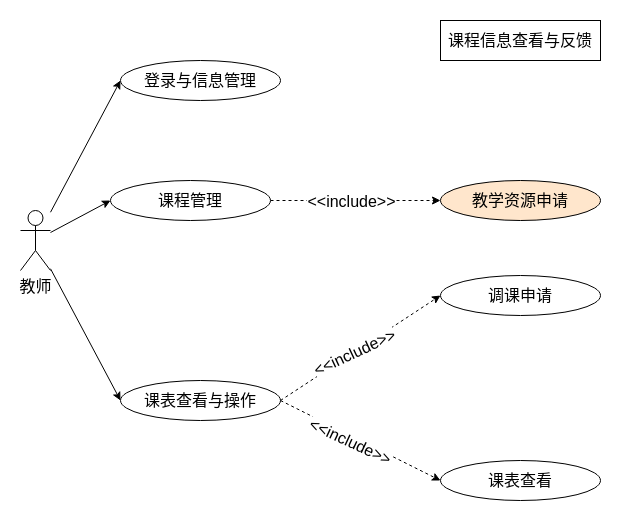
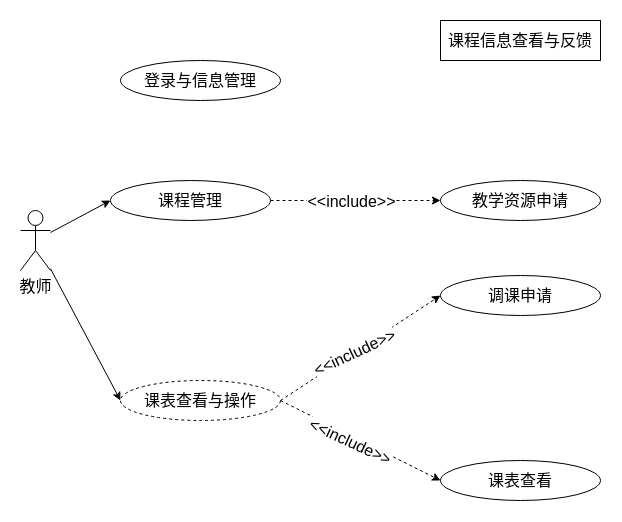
edge "教师" -> "登录与信息管理": removed
node "教学资源申请": fillcolor #ffe6cc -> #ffffff
node "课表查看与操作": style solid -> dashed
